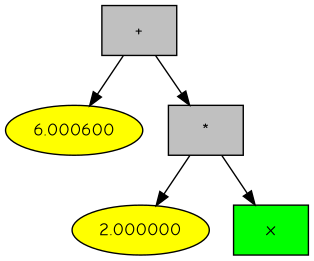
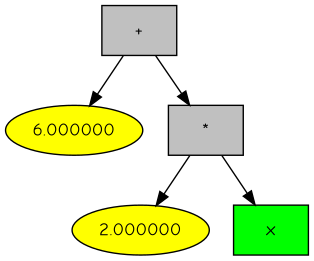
node "6.000600": label "6.000600" -> "6.000000"
